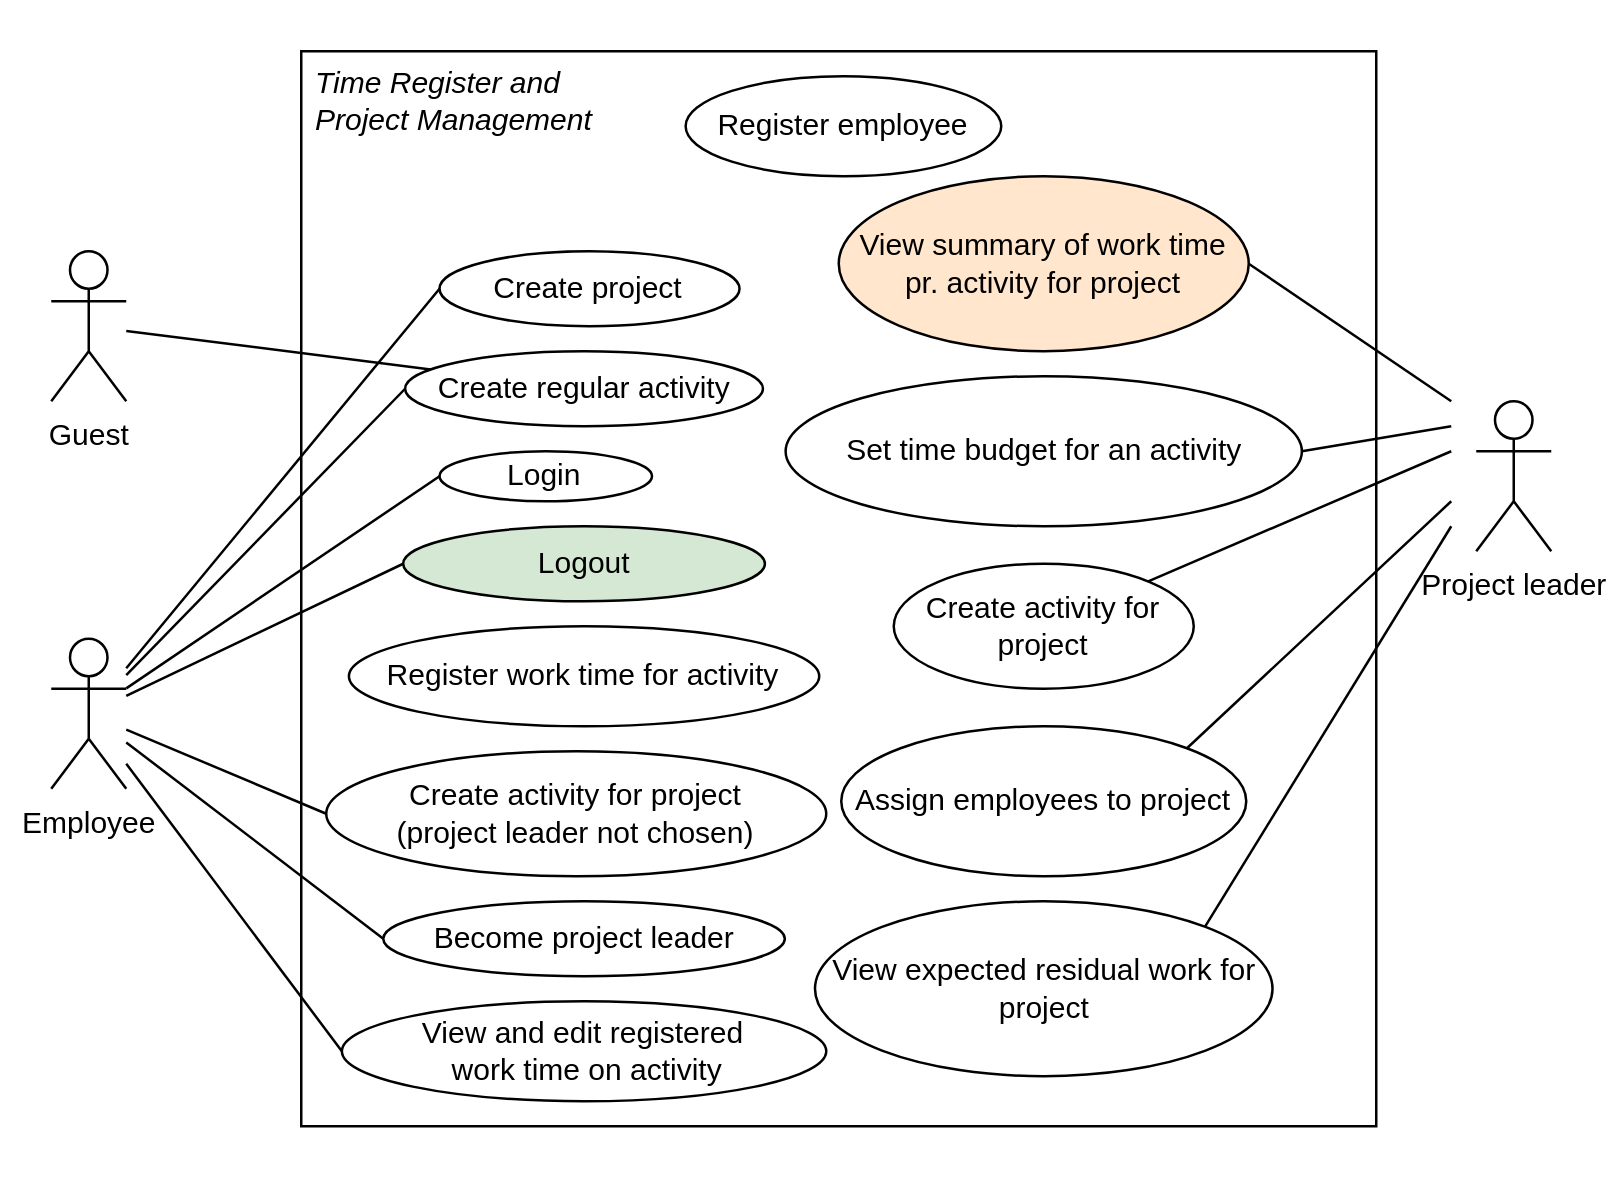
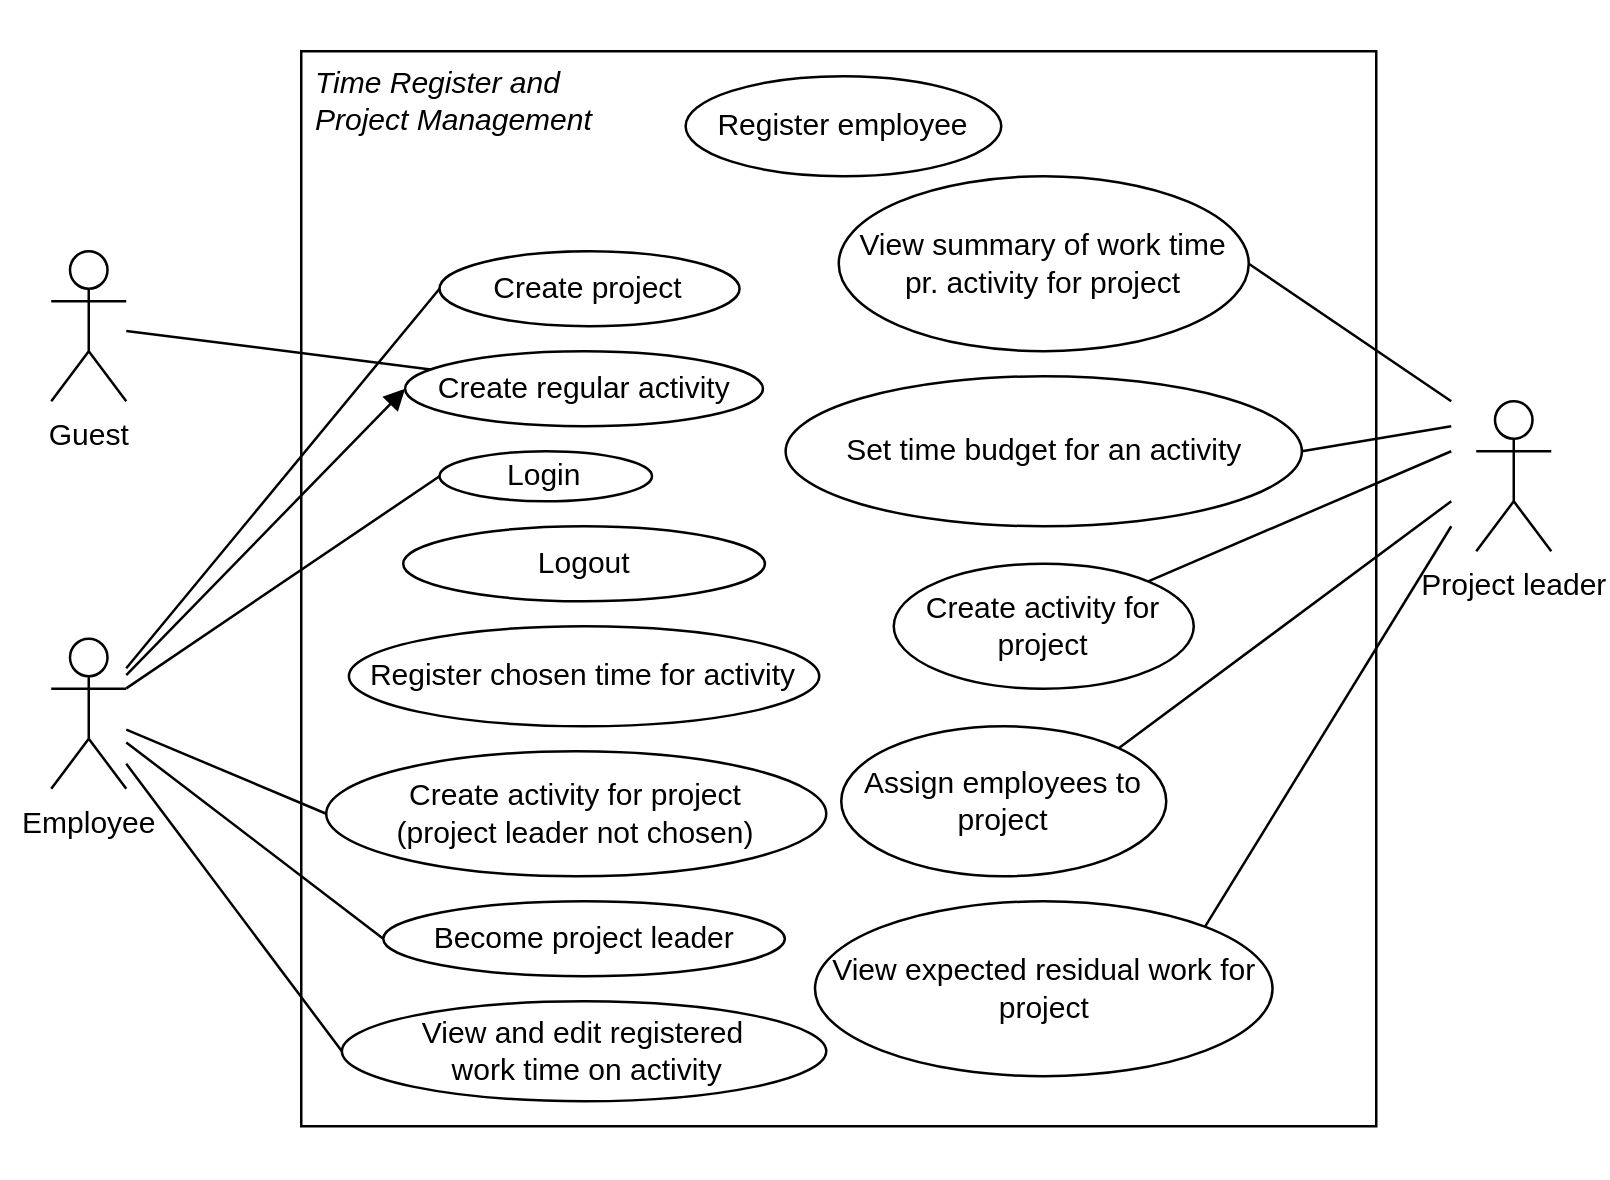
node "View summary of work time pr. activity for project": fillcolor #ffe6cc -> #ffffff
edge "Create regular activity" -- "Employee": arrowhead none -> block
node "Logout": fillcolor #d5e8d4 -> #ffffff
edge "Logout" -- "Employee": removed
node "Register work time for activity": label "Register work time for activity" -> "Register chosen time for activity"
node "Assign employees to project": size 405x150 -> 325x150
